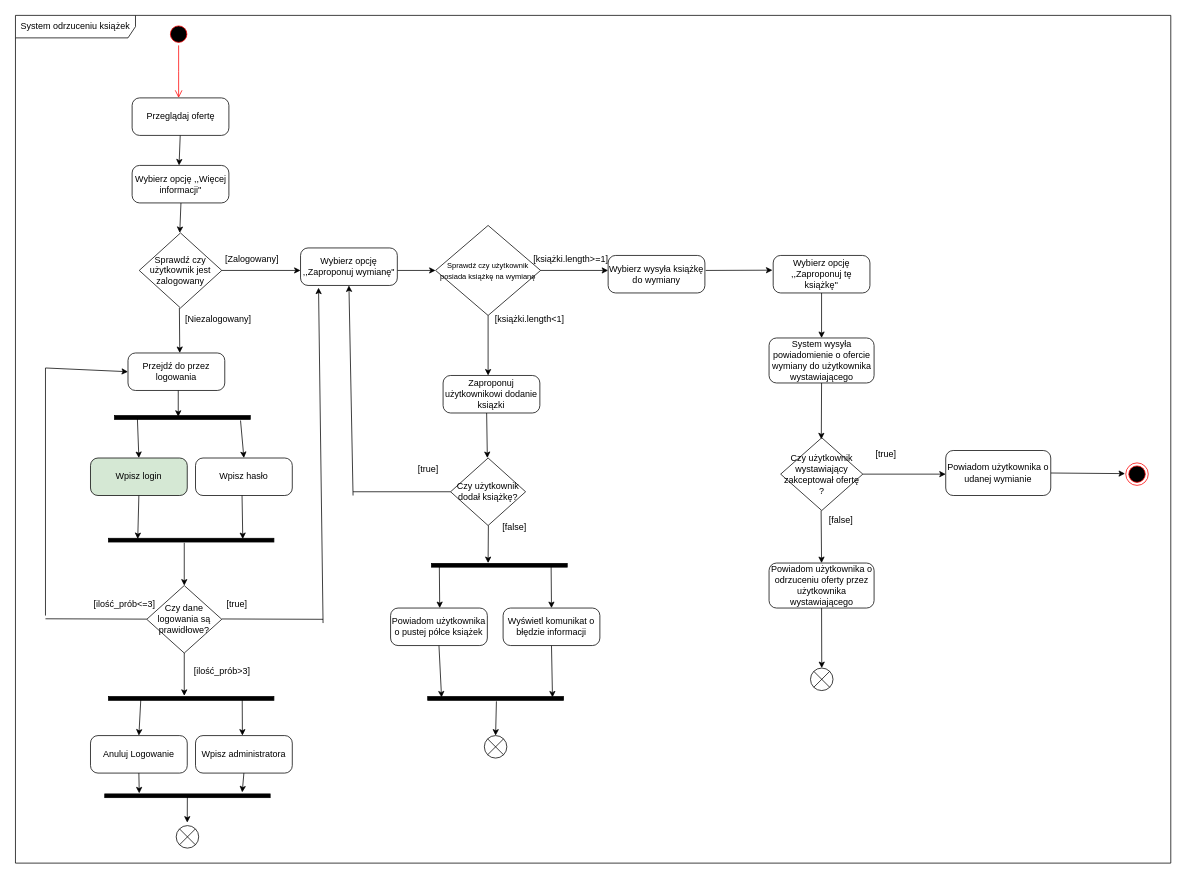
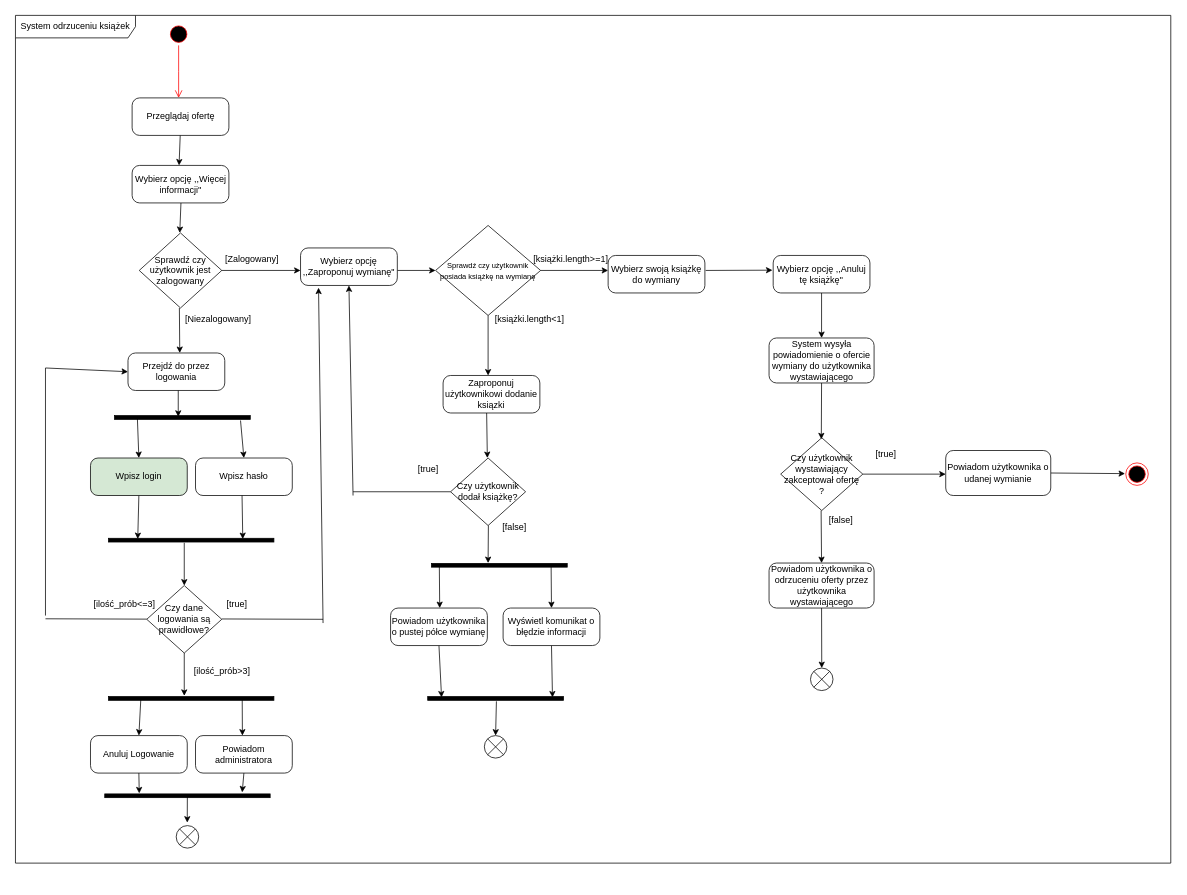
node "Wybierz wysyła książkę do wymiany": label "Wybierz wysyła książkę do wymiany" -> "Wybierz swoją książkę do wymiany"
node "Wybierz opcję ,,Zaproponuj tę książkę''": label "Wybierz opcję ,,Zaproponuj tę książkę''" -> "Wybierz opcję ,,Anuluj tę książkę''"
node "Powiadom użytkownika o pustej półce książek": label "Powiadom użytkownika o pustej półce książek" -> "Powiadom użytkownika o pustej półce wymianę"
node "Wpisz administratora": label "Wpisz administratora" -> "Powiadom administratora"
